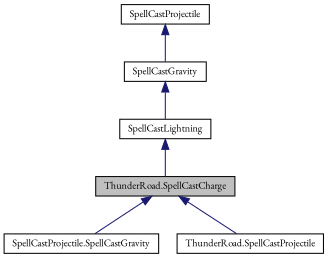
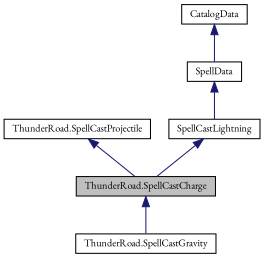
node "SpellCastProjectile": label "SpellCastProjectile" -> "CatalogData"
node "SpellCastGravity": label "SpellCastGravity" -> "SpellData"
edge "ThunderRoad.SpellCastProjectile" -> "ThunderRoad.SpellCastCharge": reversed
node "SpellCastProjectile.SpellCastGravity": label "SpellCastProjectile.SpellCastGravity" -> "ThunderRoad.SpellCastGravity"
